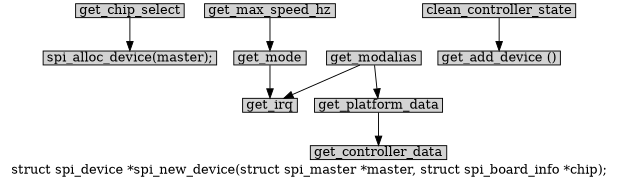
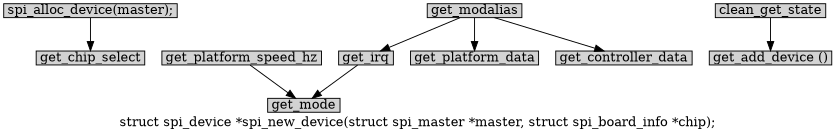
node "get_max_speed_hz": label "get_max_speed_hz" -> "get_platform_speed_hz"
node "clean_controller_state": label "clean_controller_state" -> "clean_get_state"
edge "get_chip_select" -> "spi_alloc_device(master);": reversed
edge "get_mode" -> "get_irq": reversed
edge "get_platform_data" -> "get_controller_data": now "get_modalias" -> "get_controller_data"
